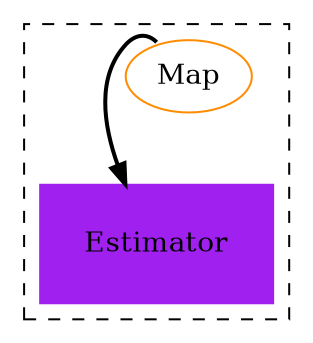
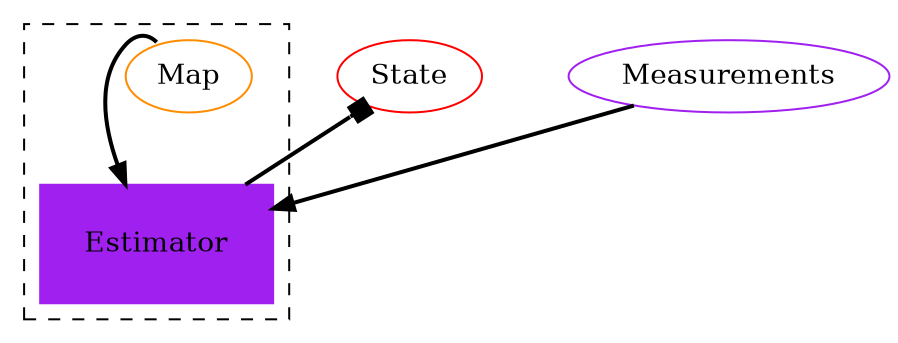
node "State": added
node "Measurements": added
